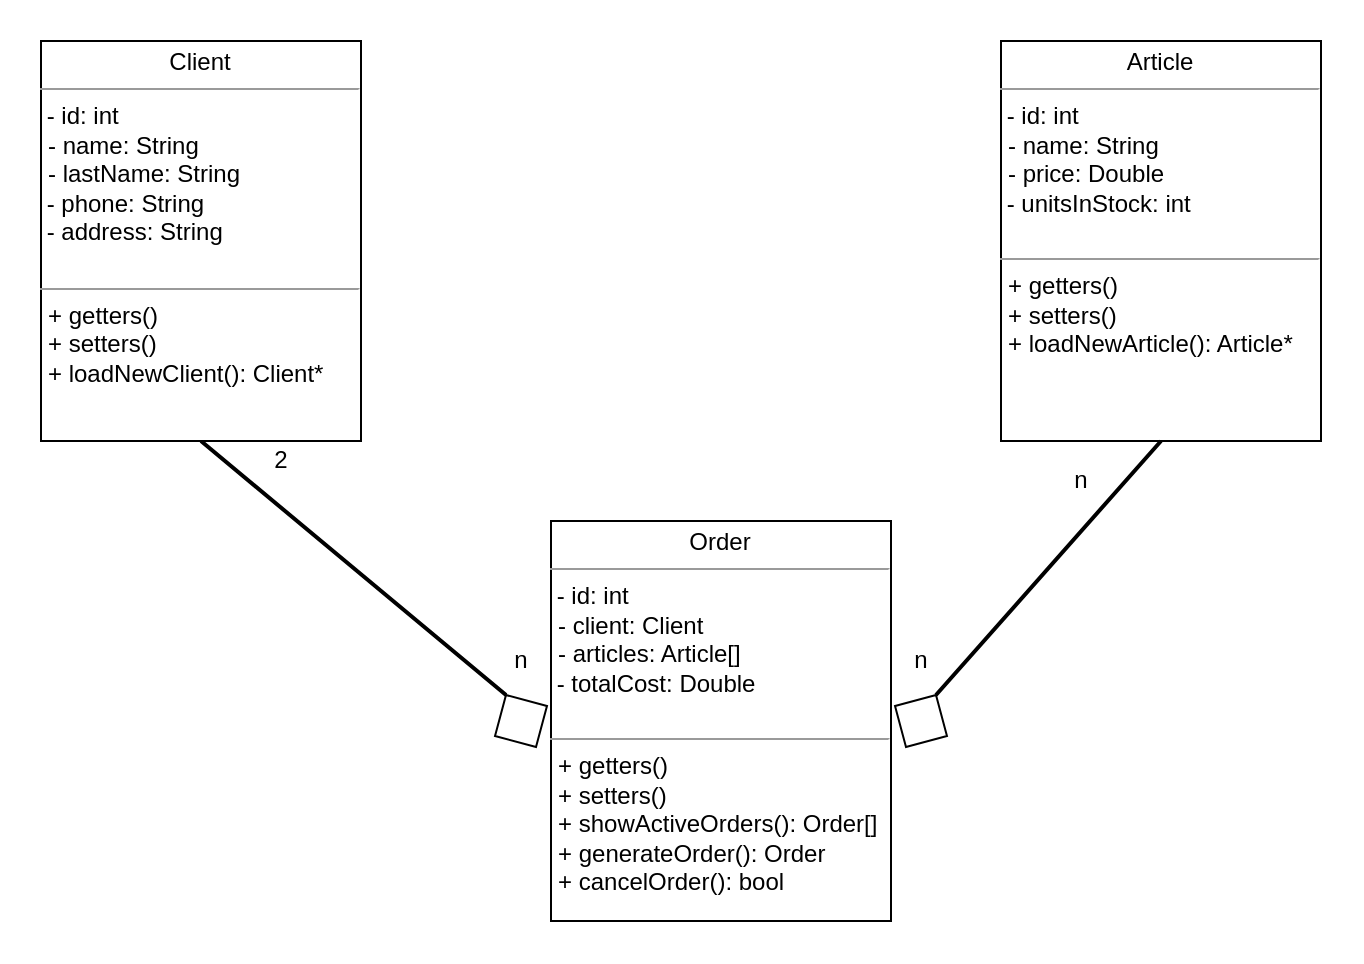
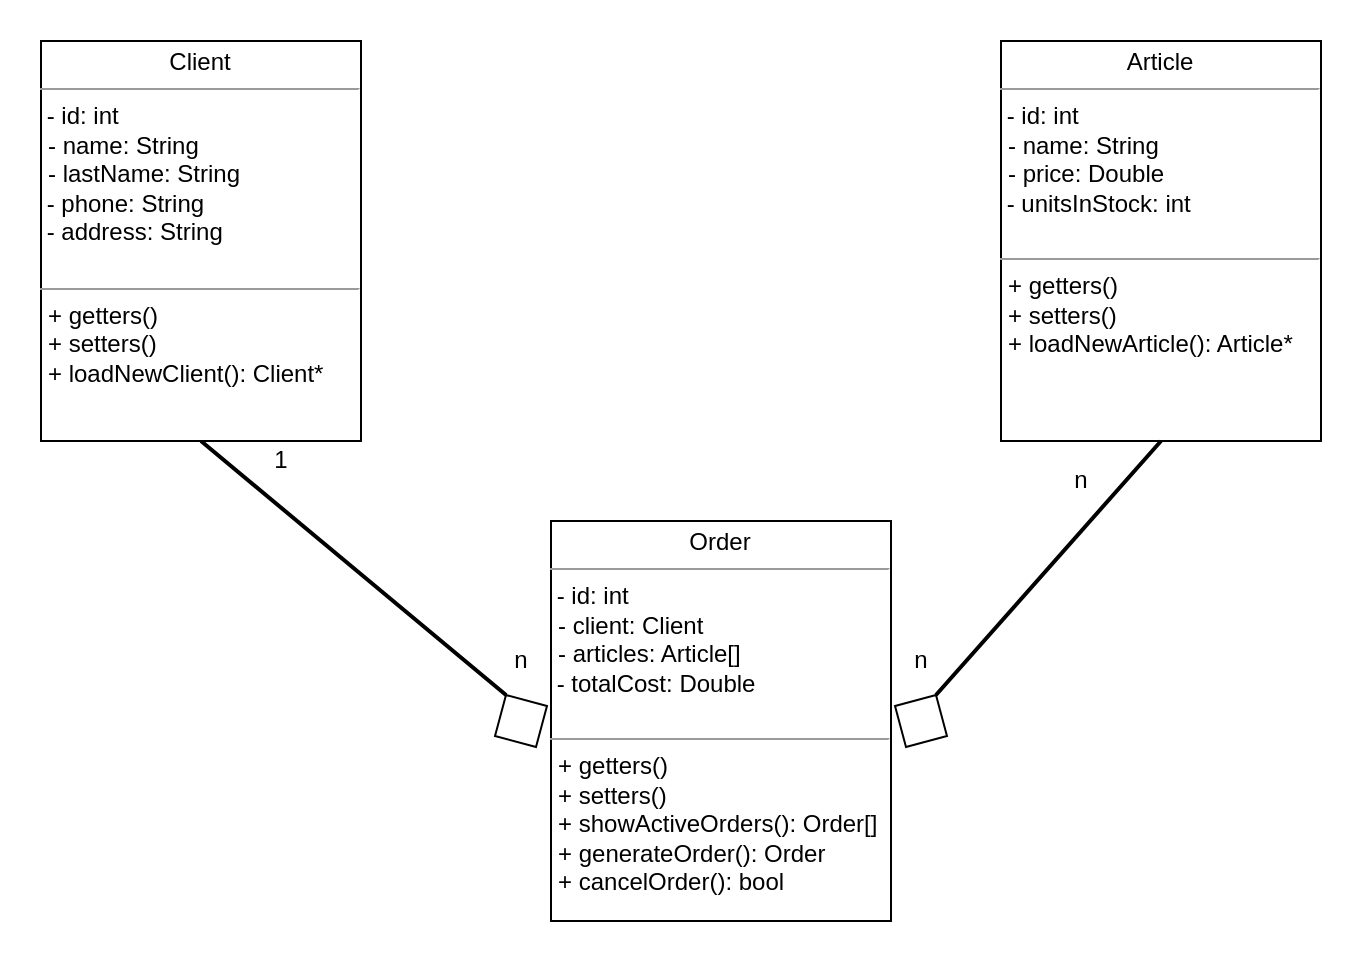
node "2": label "2" -> "1"
